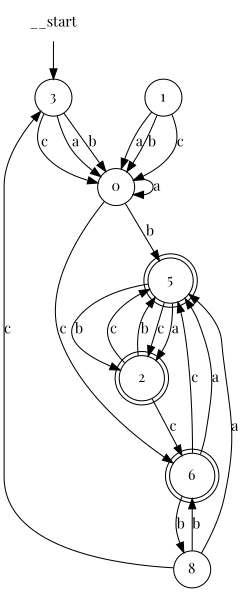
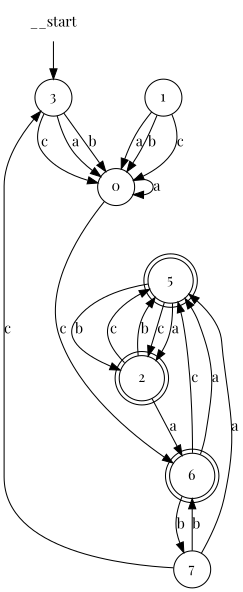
edge "0" -> "5": removed, label "b"
edge "2" -> "6": label "c" -> "a"
node "8": label "8" -> "7"
